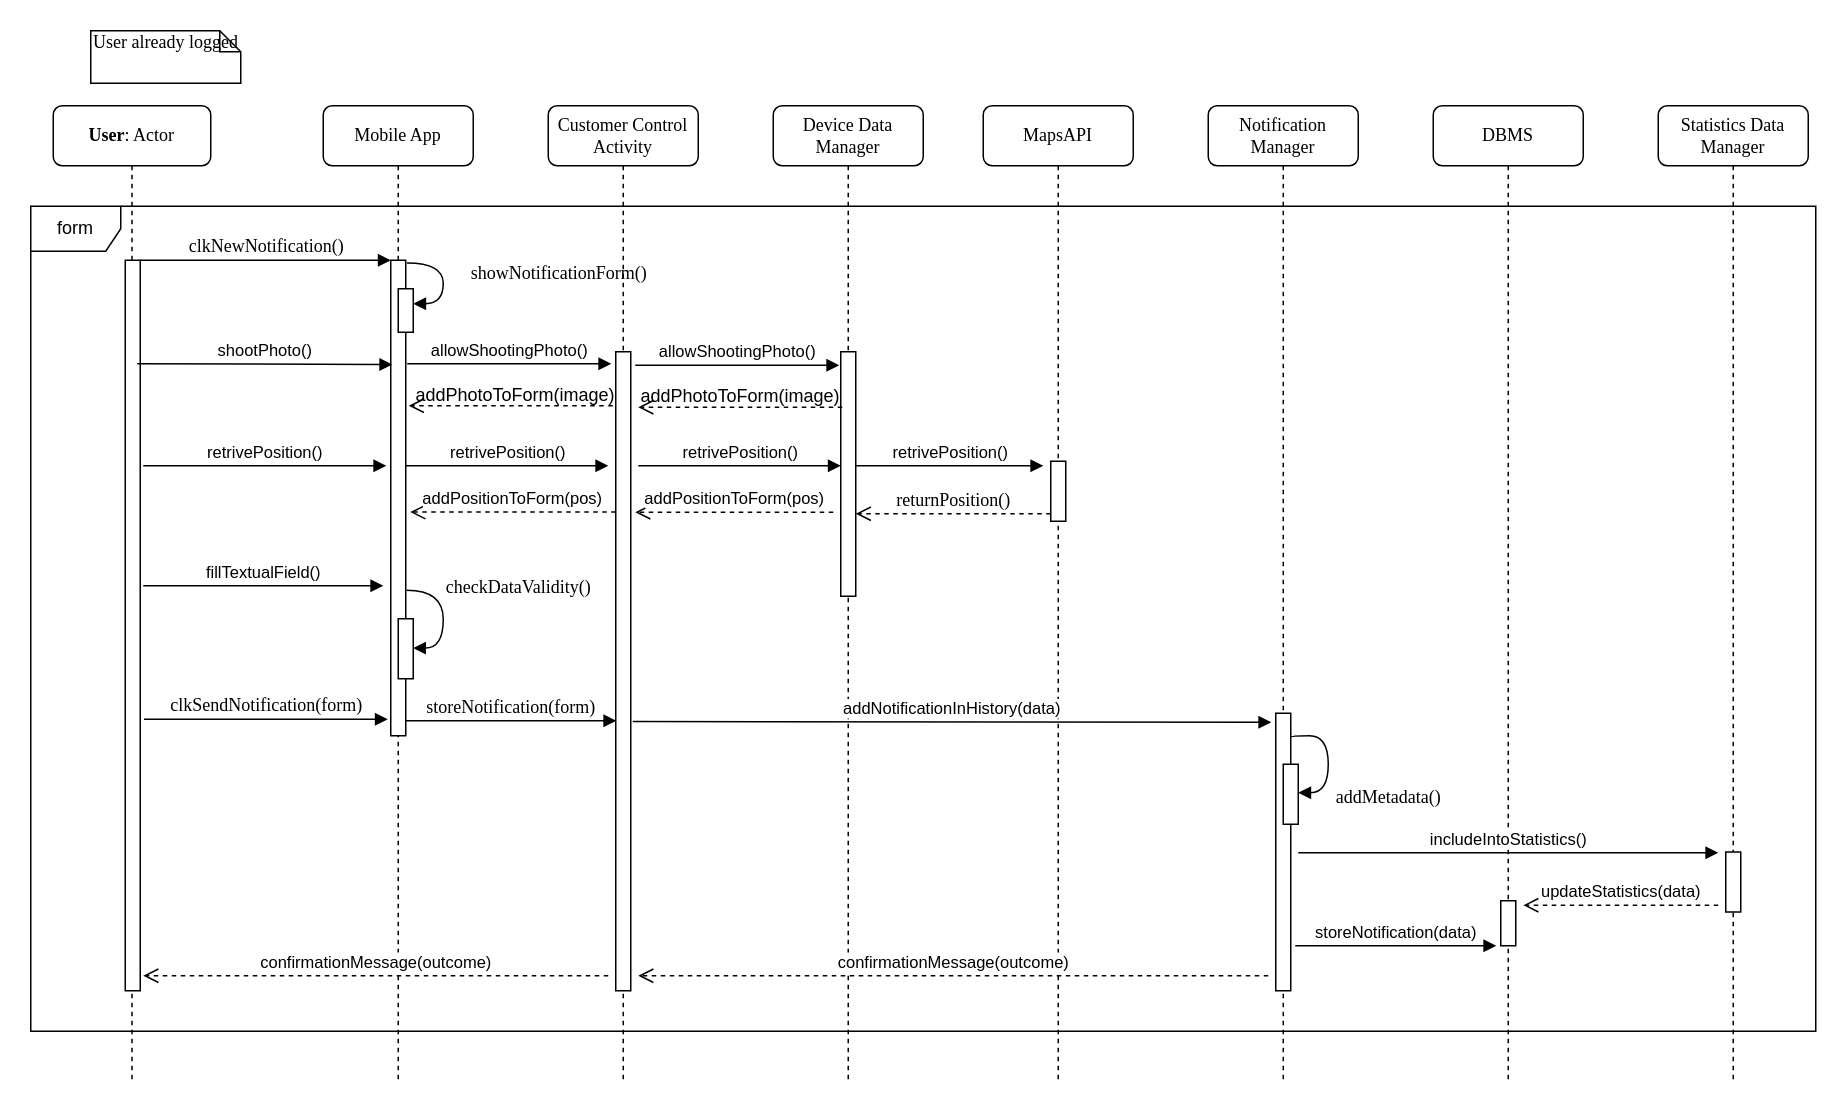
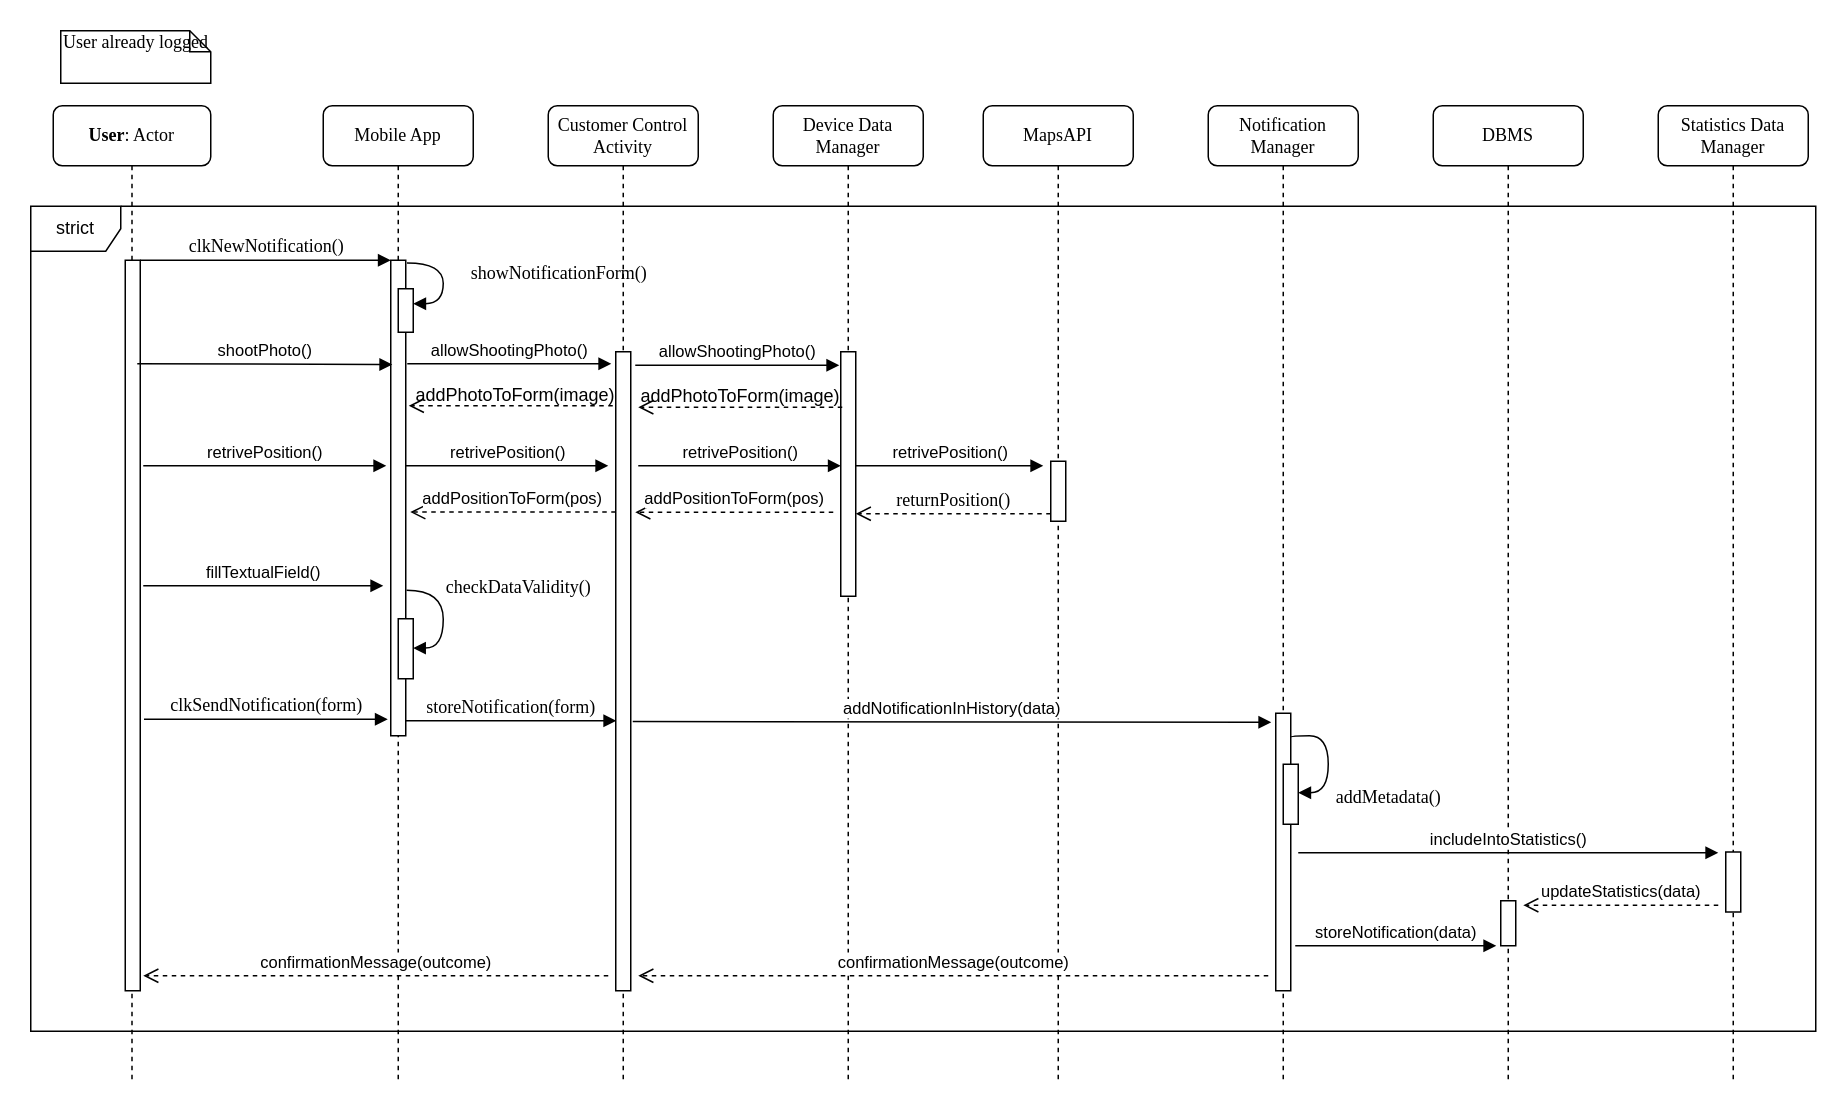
node "User already logged": moved (166, 57) -> (136, 57)
node "form": label "form" -> "strict"
